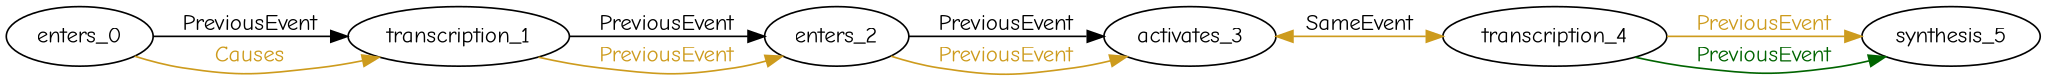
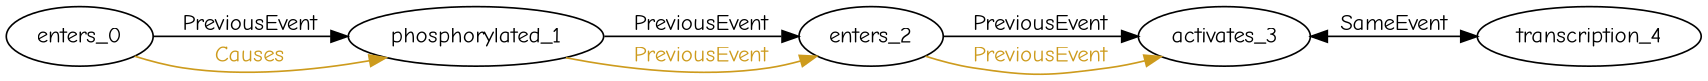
node "transcription_1": label "transcription_1" -> "phosphorylated_1"
edge "activates_3" -- "transcription_4": color goldenrod3 -> Black
node "synthesis_5": removed
